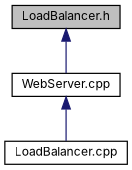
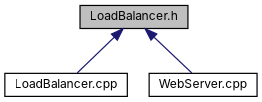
edge "LoadBalancer.cpp" -> "WebServer.cpp": now "LoadBalancer.cpp" -> "LoadBalancer.h"
